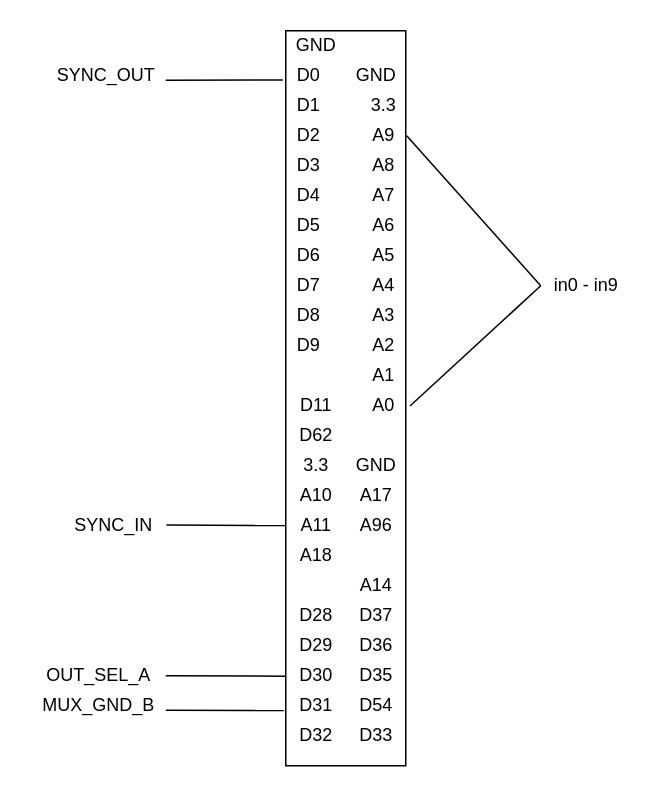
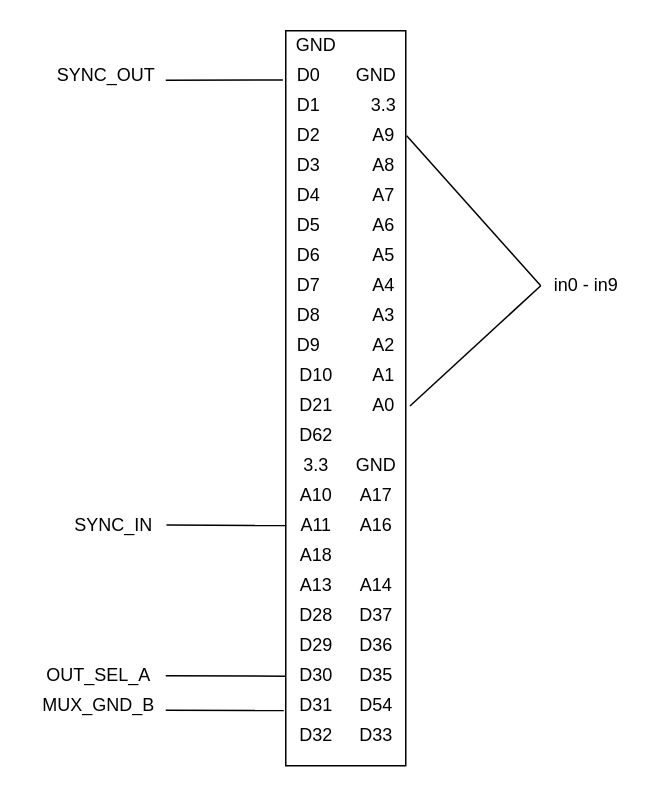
node "D10": added
node "D11": label "D11" -> "D21"
node "A96": label "A96" -> "A16"
node "A13": added
